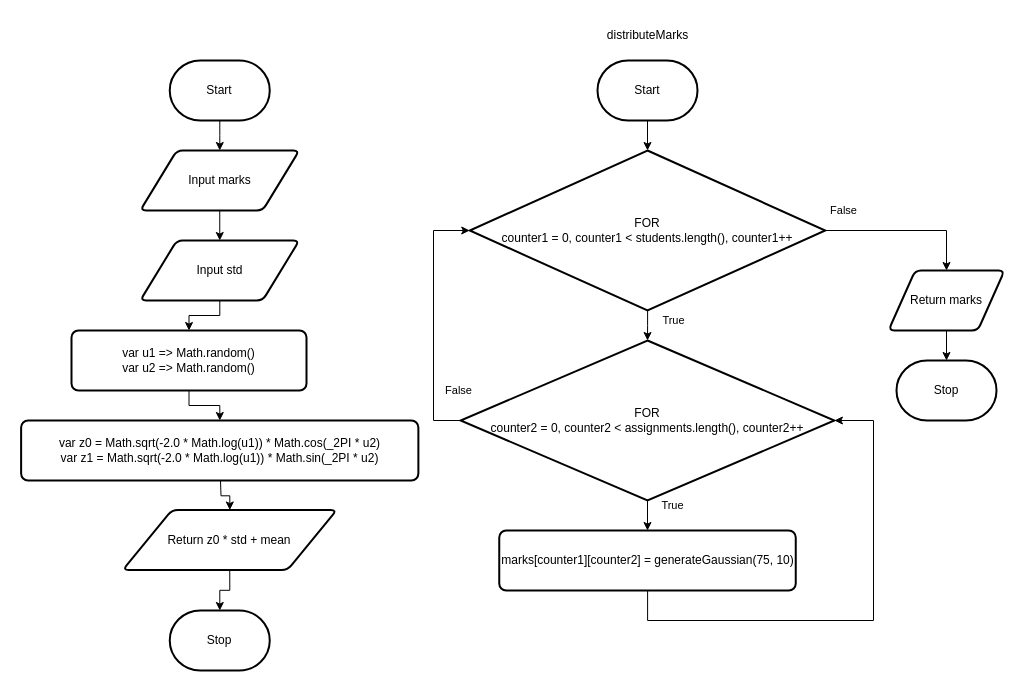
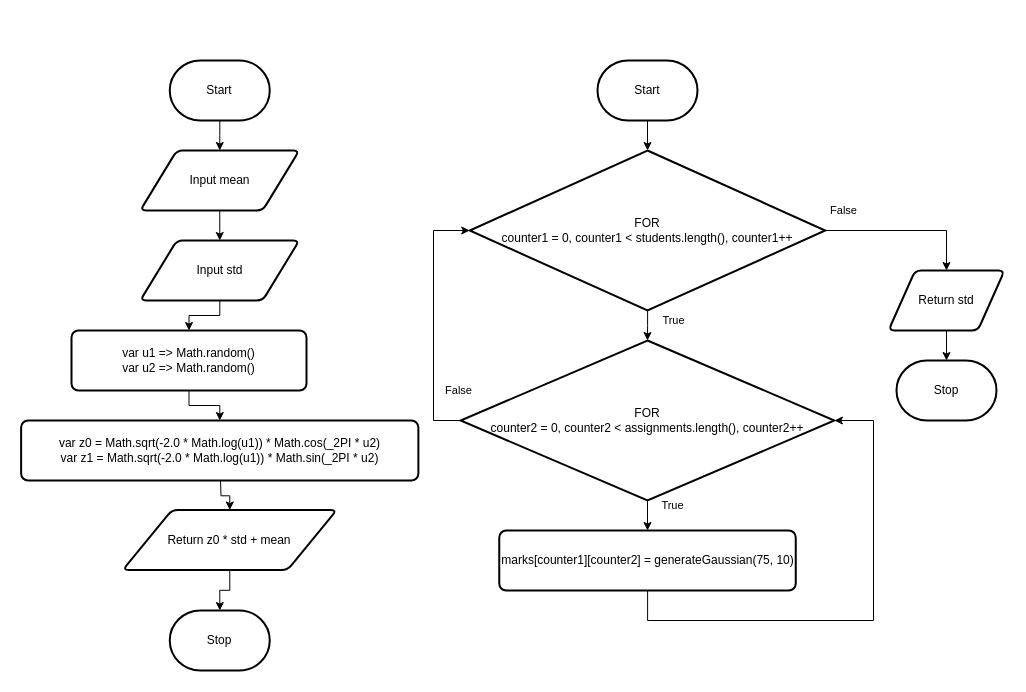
node "distributeMarks": removed
node "Input marks": label "Input marks" -> "Input mean"
node "Return marks": label "Return marks" -> "Return std"
